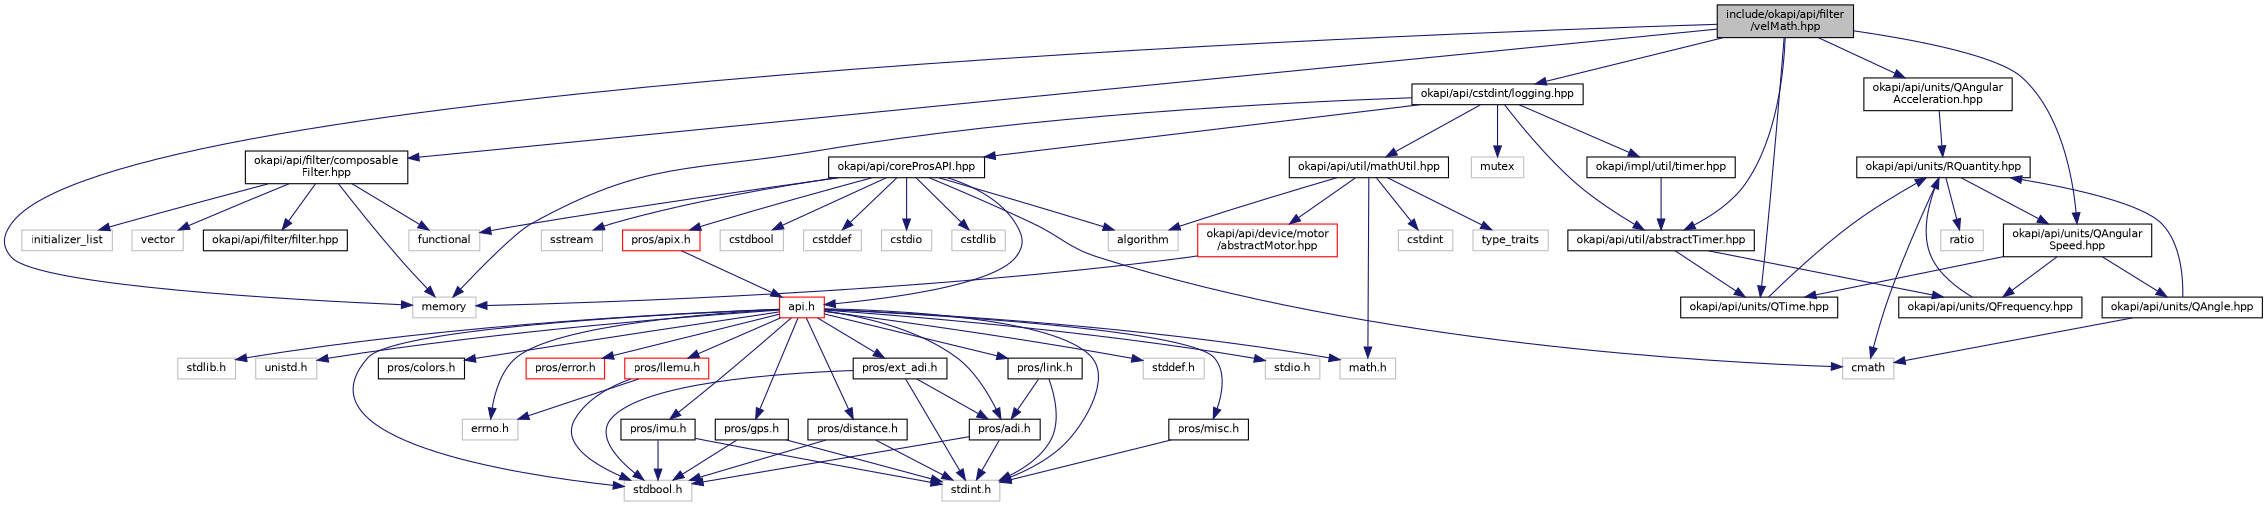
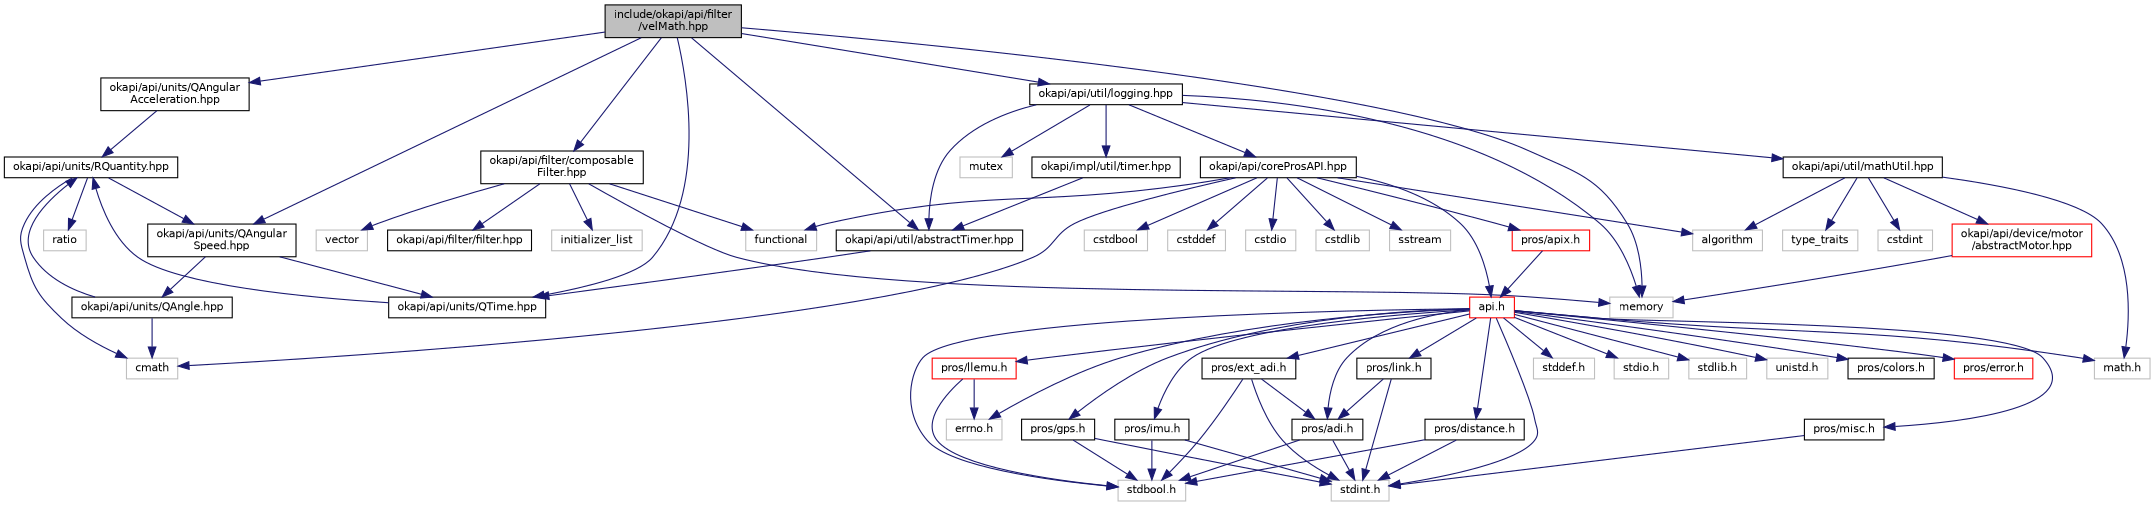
node "okapi/api/cstdint/logging.hpp": label "okapi/api/cstdint/logging.hpp" -> "okapi/api/util/logging.hpp"
node "okapi/api/units/QFrequency.hpp": removed
